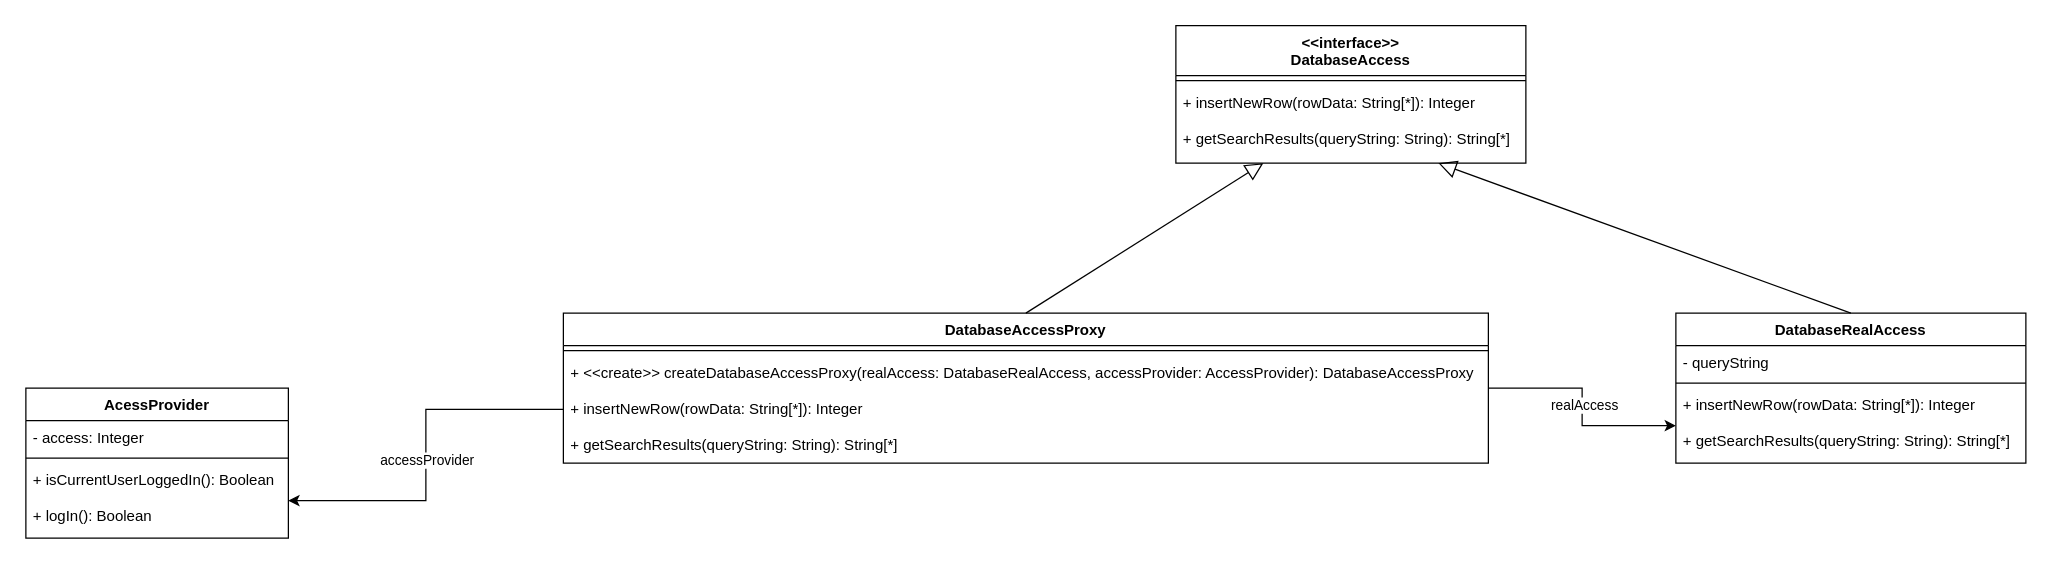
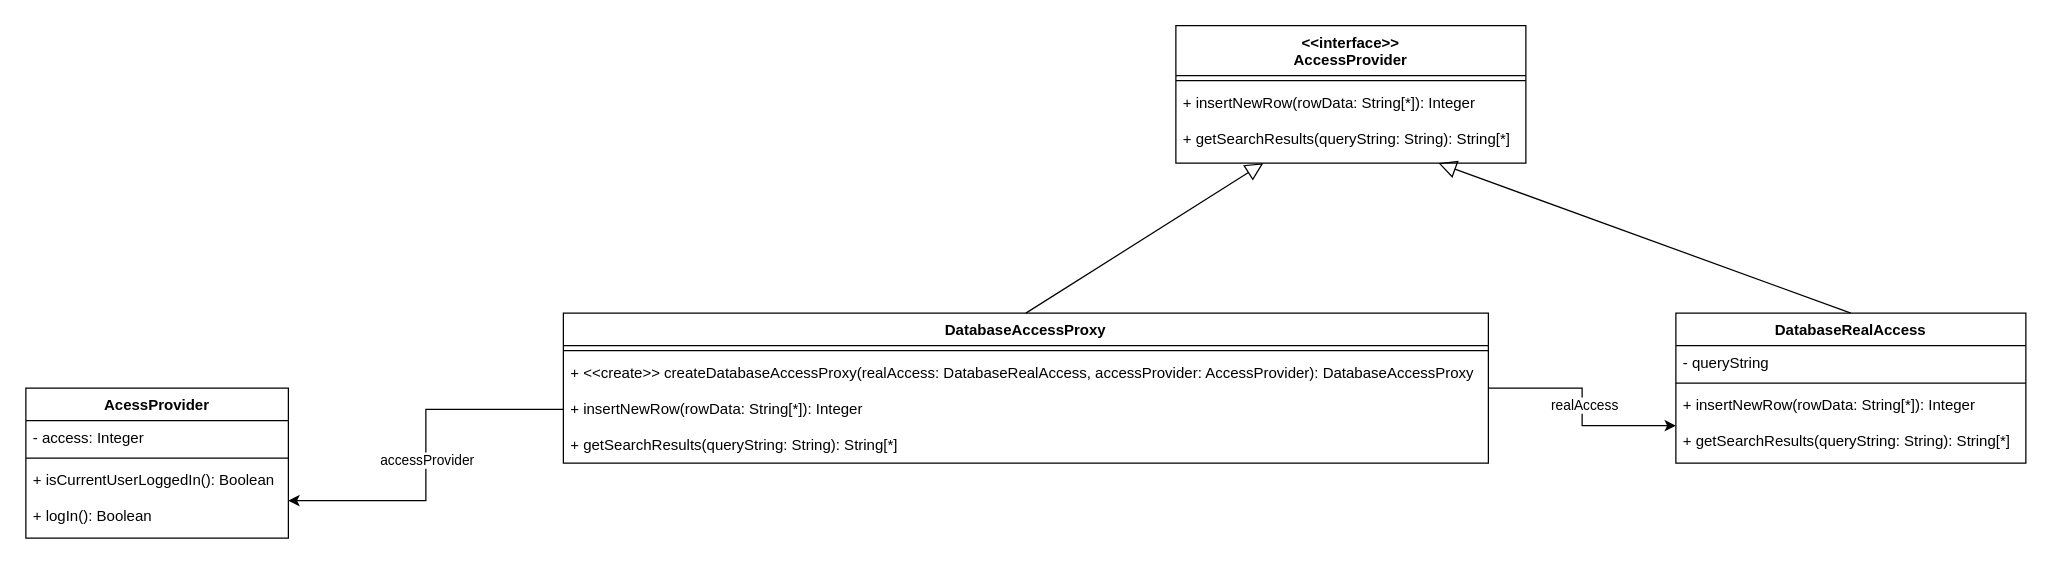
node "<<interface>> DatabaseAccess": label "<<interface>> DatabaseAccess" -> "<<interface>> AccessProvider"
